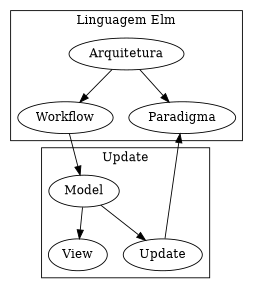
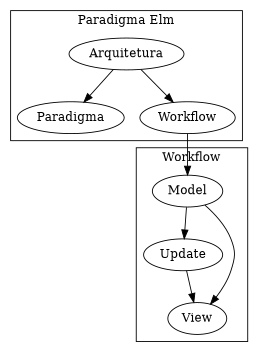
cluster "Linguagem Elm": label "Linguagem Elm" -> "Paradigma Elm"
cluster "Update": label "Update" -> "Workflow"
edge "Update" -> "Paradigma": now "Update" -> "View"
